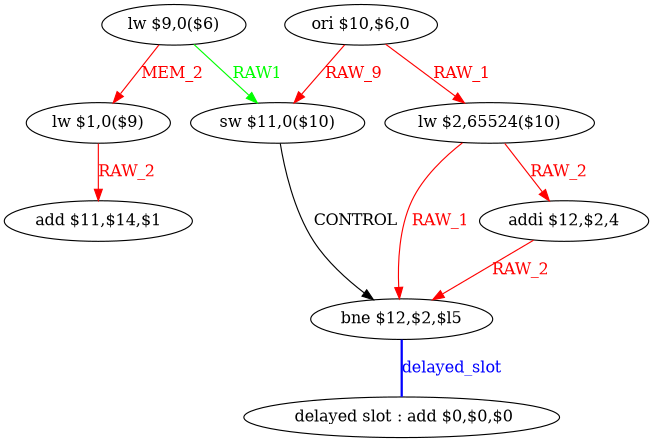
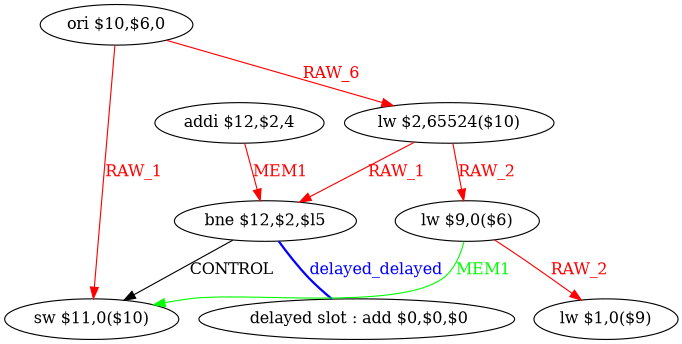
edge "lw $9,0($6)" -> "lw $1,0($9)": label "MEM_2" -> "RAW_2"
edge "lw $9,0($6)" -> "sw $11,0($10)": label "RAW1" -> "MEM1"
edge "ori $10,$6,0" -> "sw $11,0($10)": label "RAW_9" -> "RAW_1"
edge "ori $10,$6,0" -> "lw $2,65524($10)": label "RAW_1" -> "RAW_6"
edge "lw $2,65524($10)" -> "addi $12,$2,4": now "lw $2,65524($10)" -> "lw $9,0($6)"
node "add $11,$14,$1": removed
edge "sw $11,0($10)" -> "bne $12,$2,$l5": reversed
edge "addi $12,$2,4" -> "bne $12,$2,$l5": label "RAW_2" -> "MEM1"
edge "bne $12,$2,$l5" -- "delayed slot : add $0,$0,$0": label "delayed_slot" -> "delayed_delayed"
